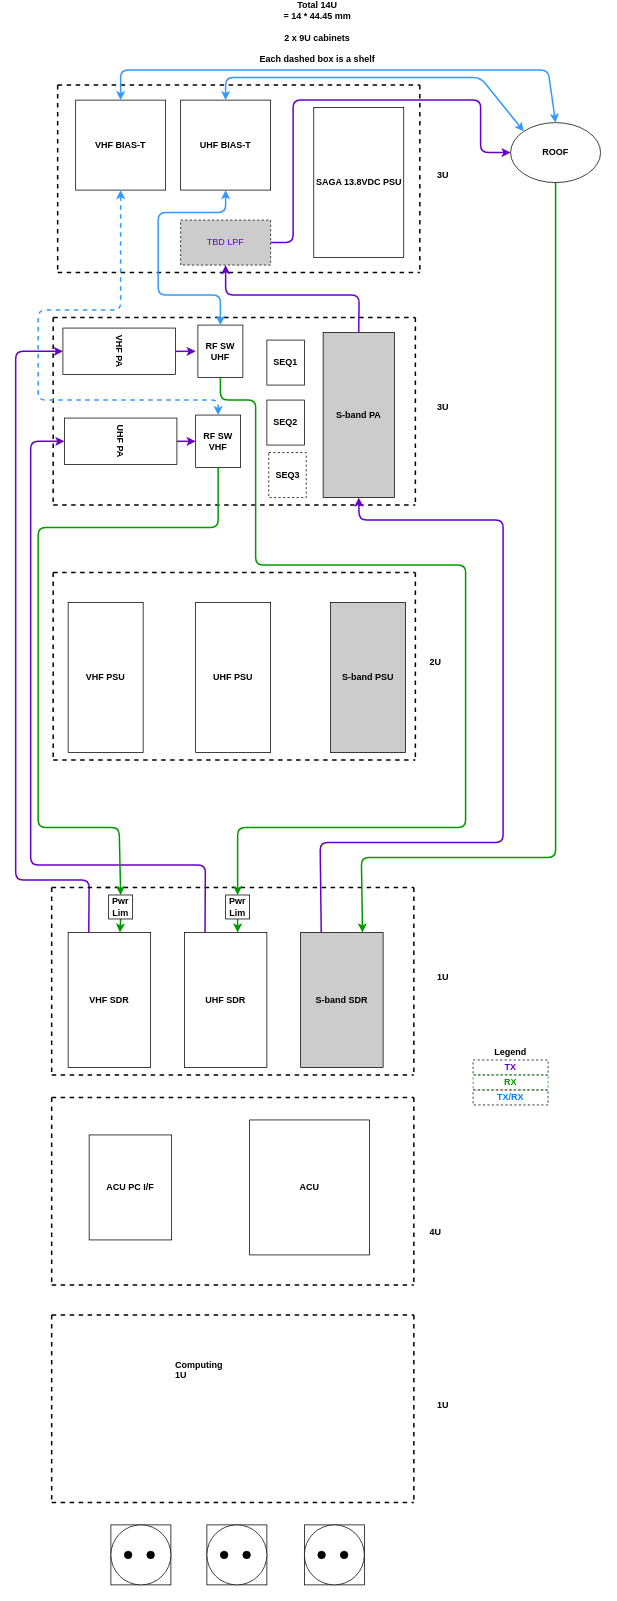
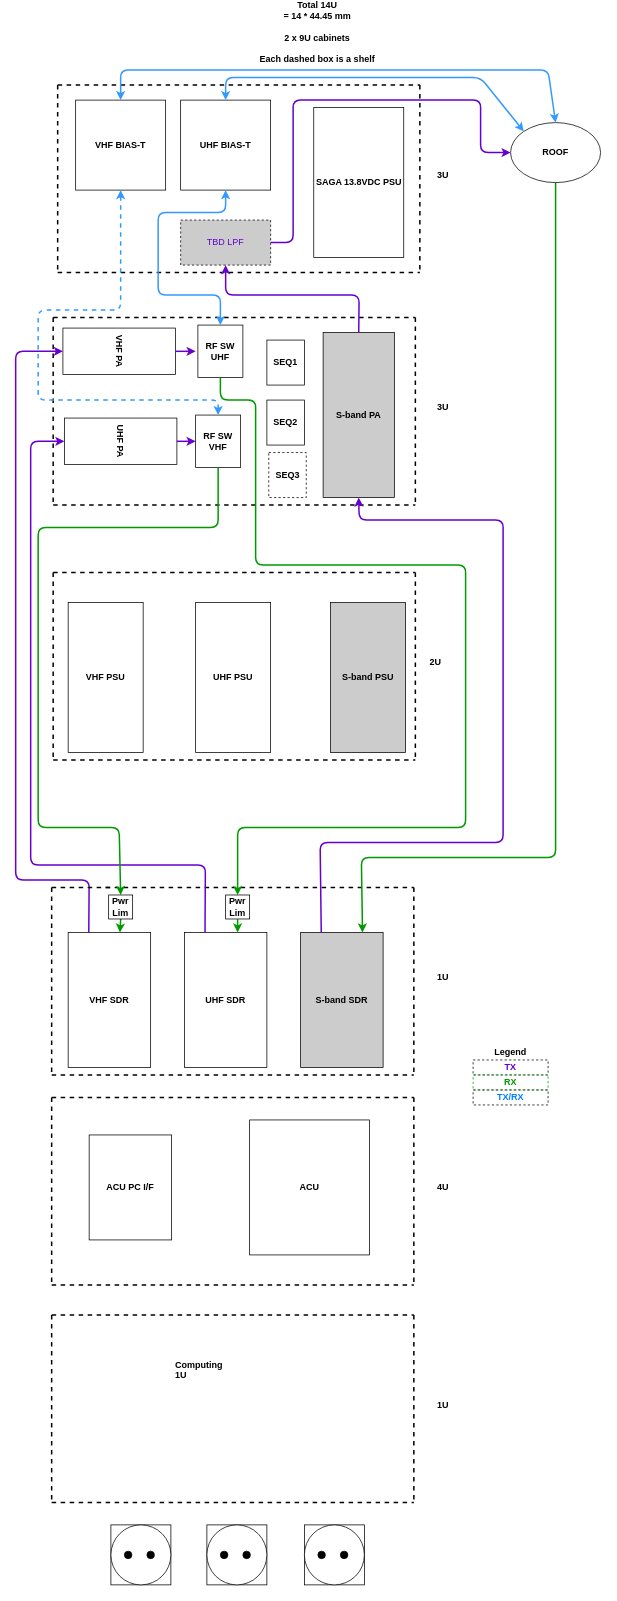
node "4U": moved (435, 1233) -> (443, 1188)
